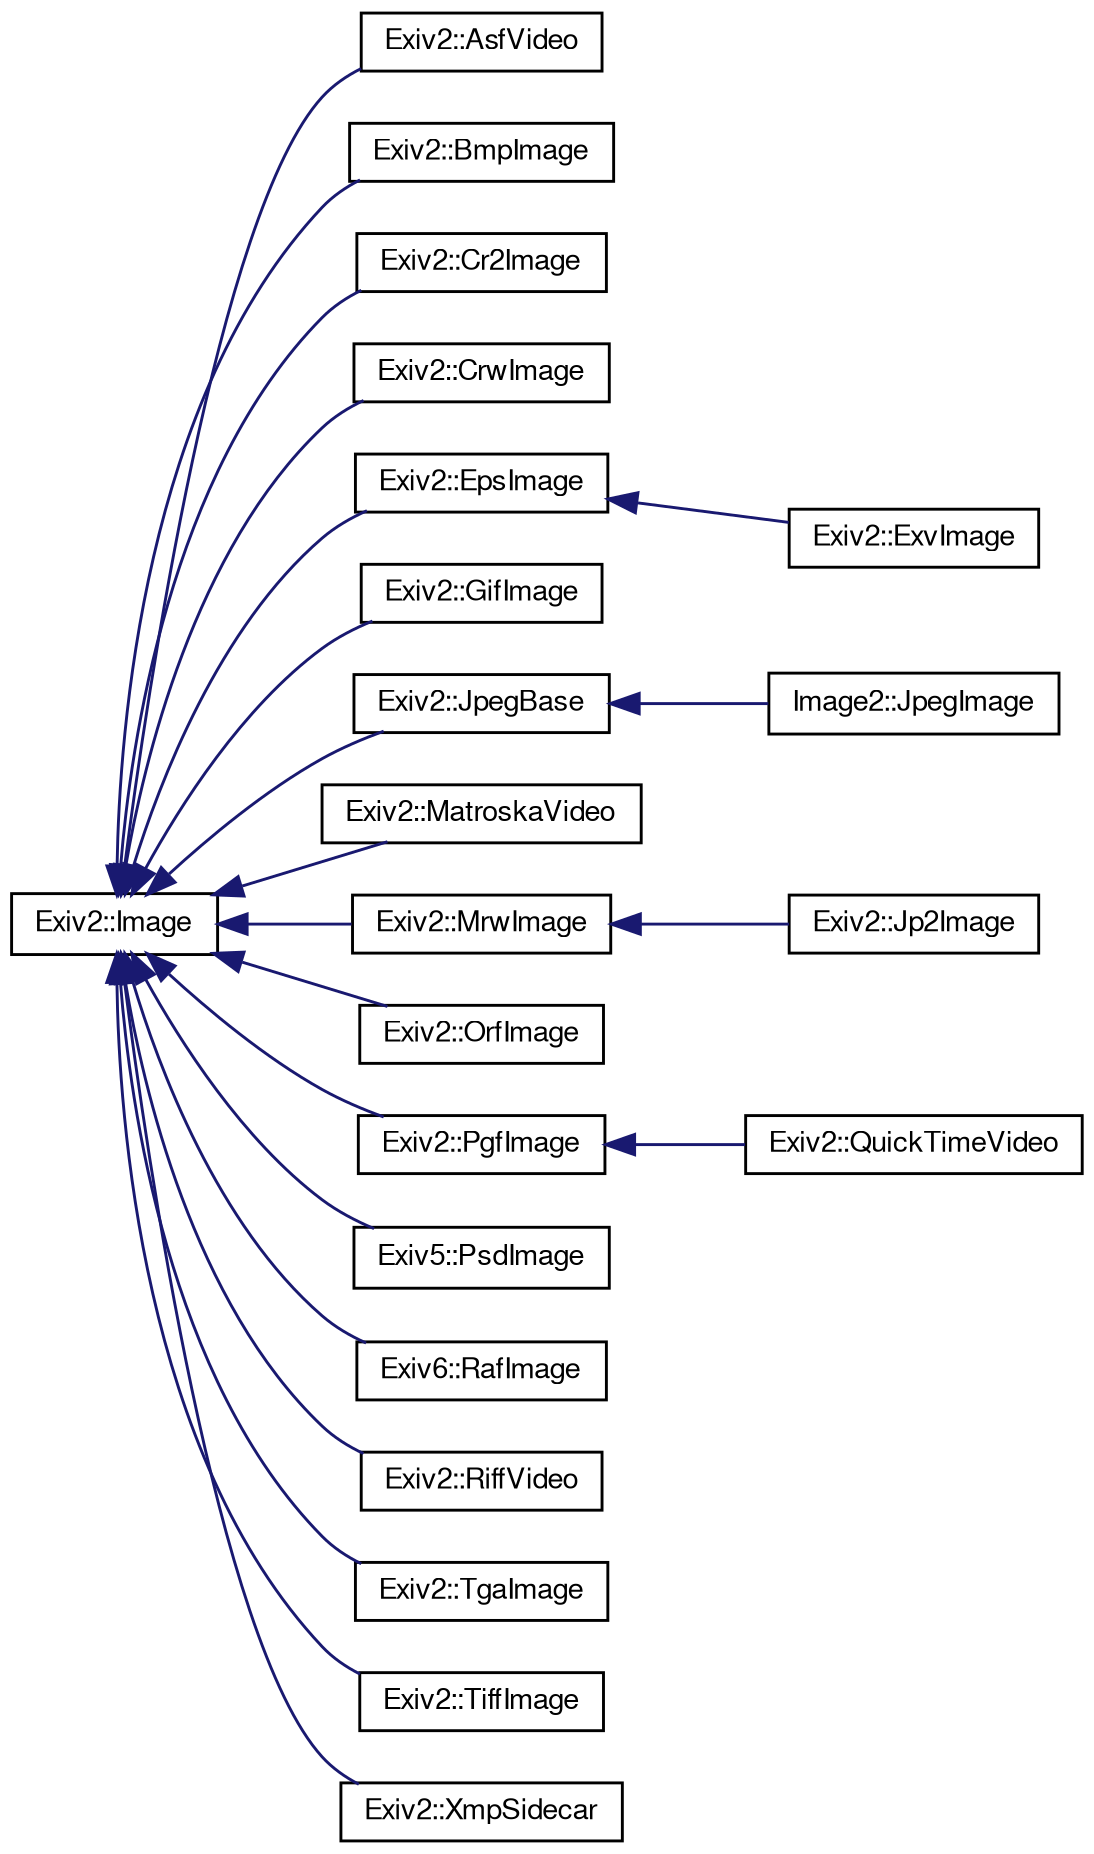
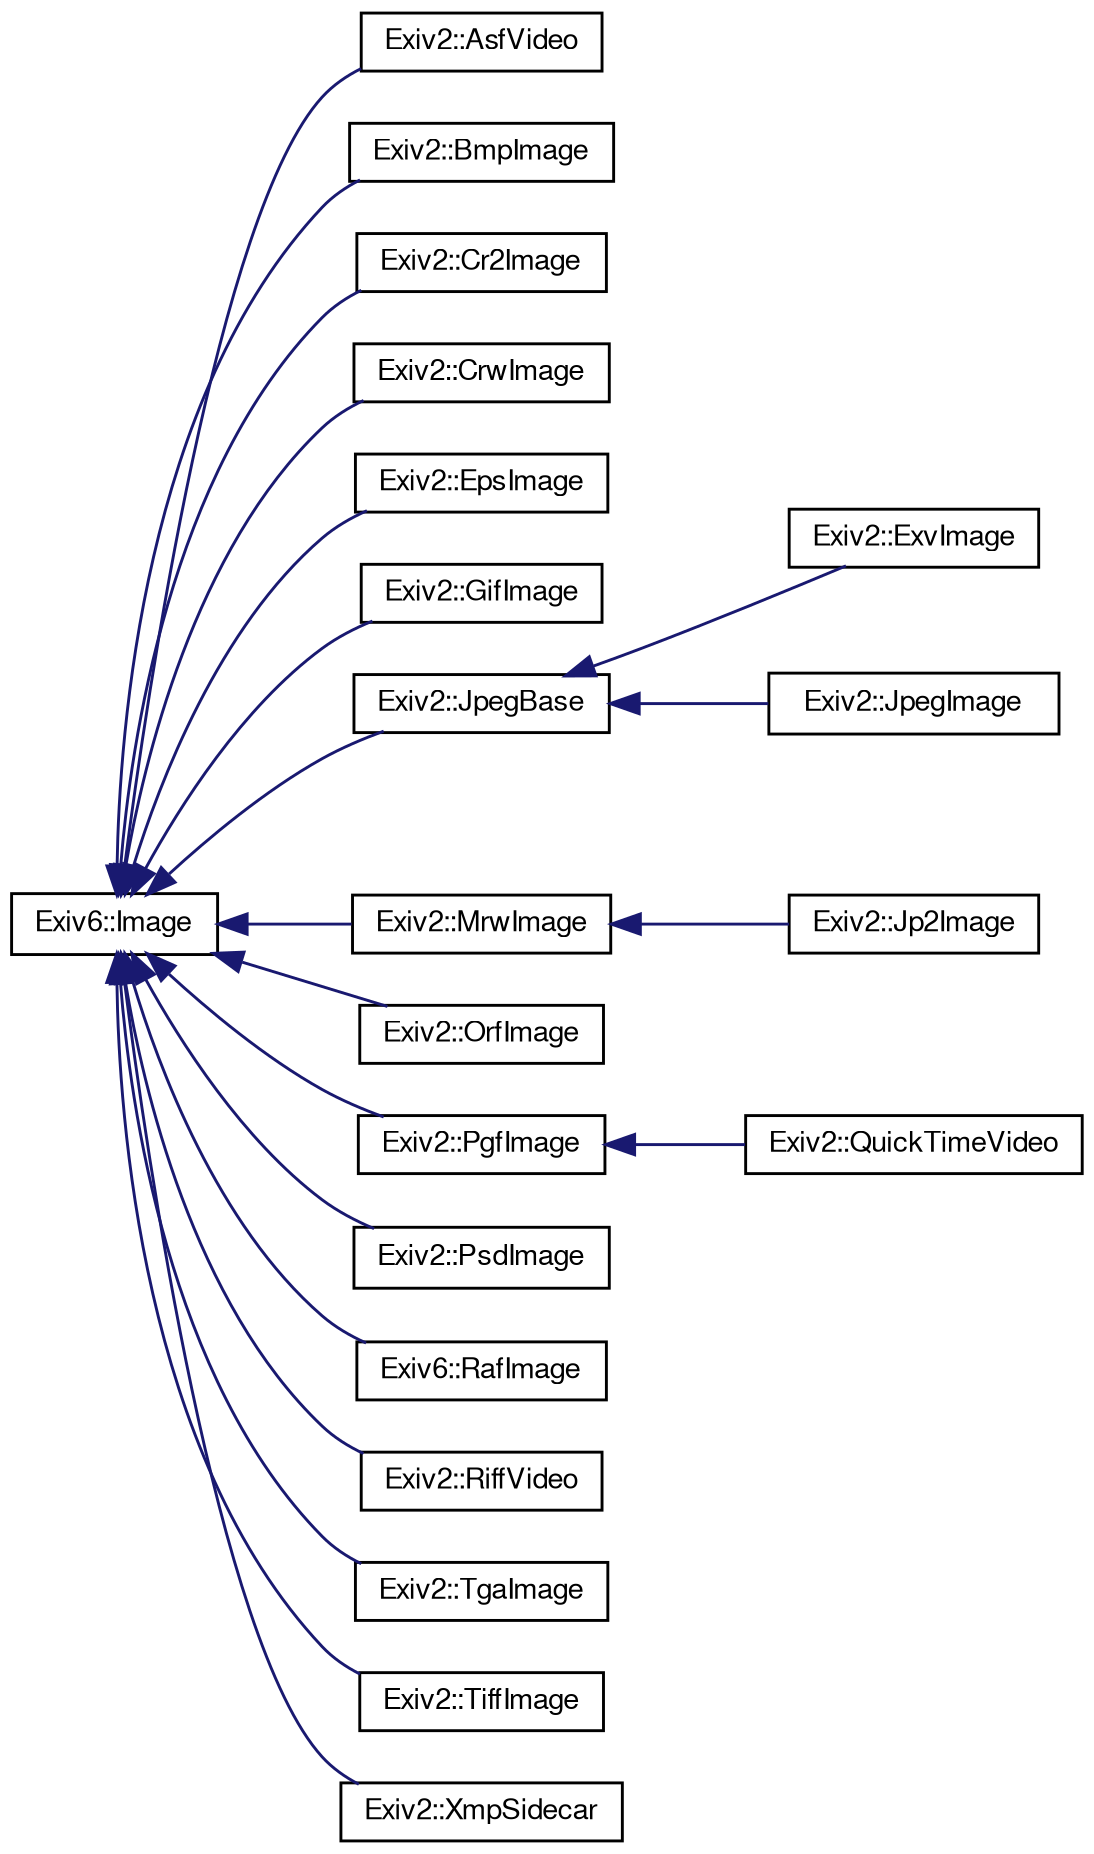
edge "Exiv2::ExvImage" -> "Exiv2::EpsImage": now "Exiv2::ExvImage" -> "Exiv2::JpegBase"
node "Image2::JpegImage": label "Image2::JpegImage" -> "Exiv2::JpegImage"
node "Exiv2::MatroskaVideo": removed
node "Exiv2::Image": label "Exiv2::Image" -> "Exiv6::Image"
node "Exiv5::PsdImage": label "Exiv5::PsdImage" -> "Exiv2::PsdImage"
